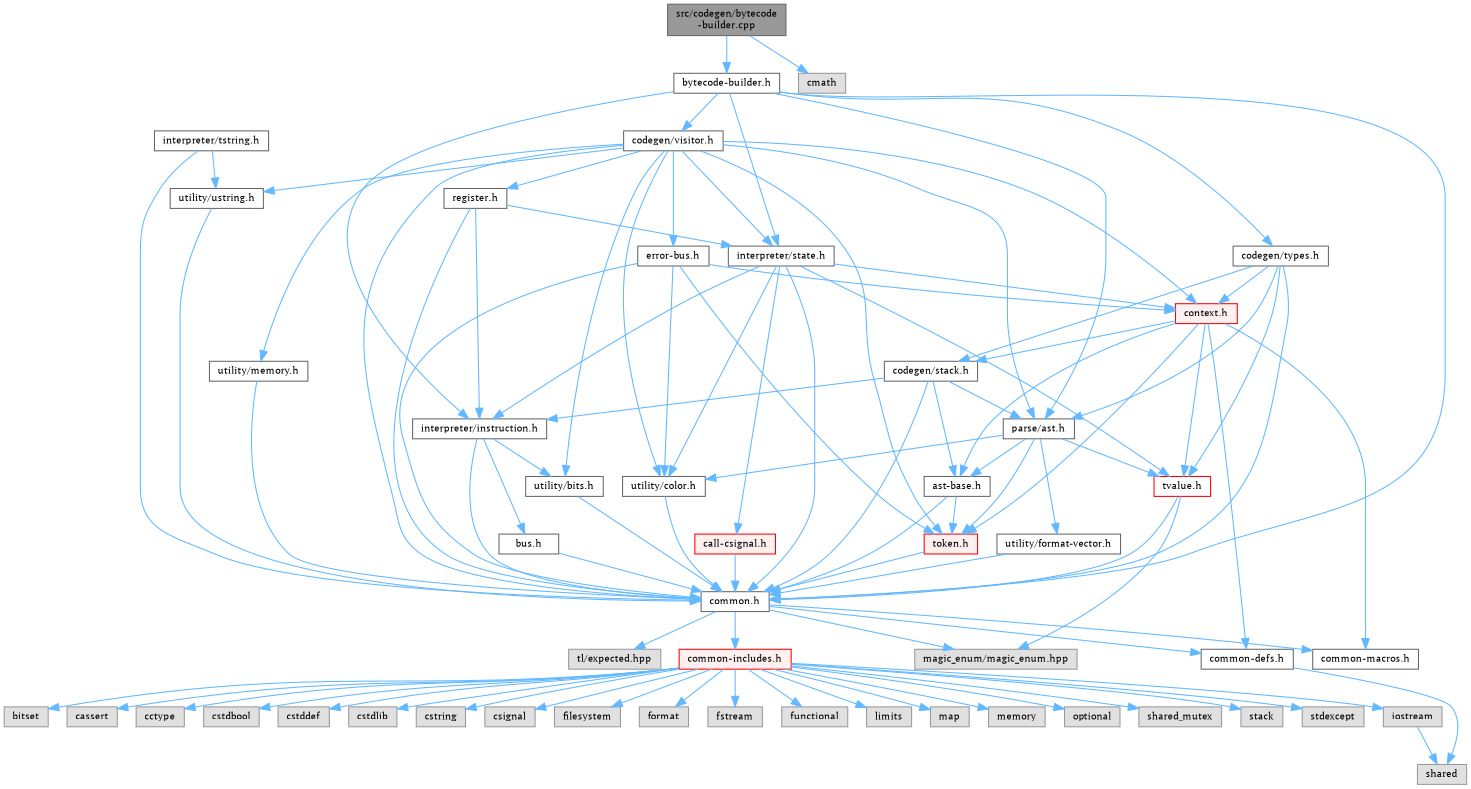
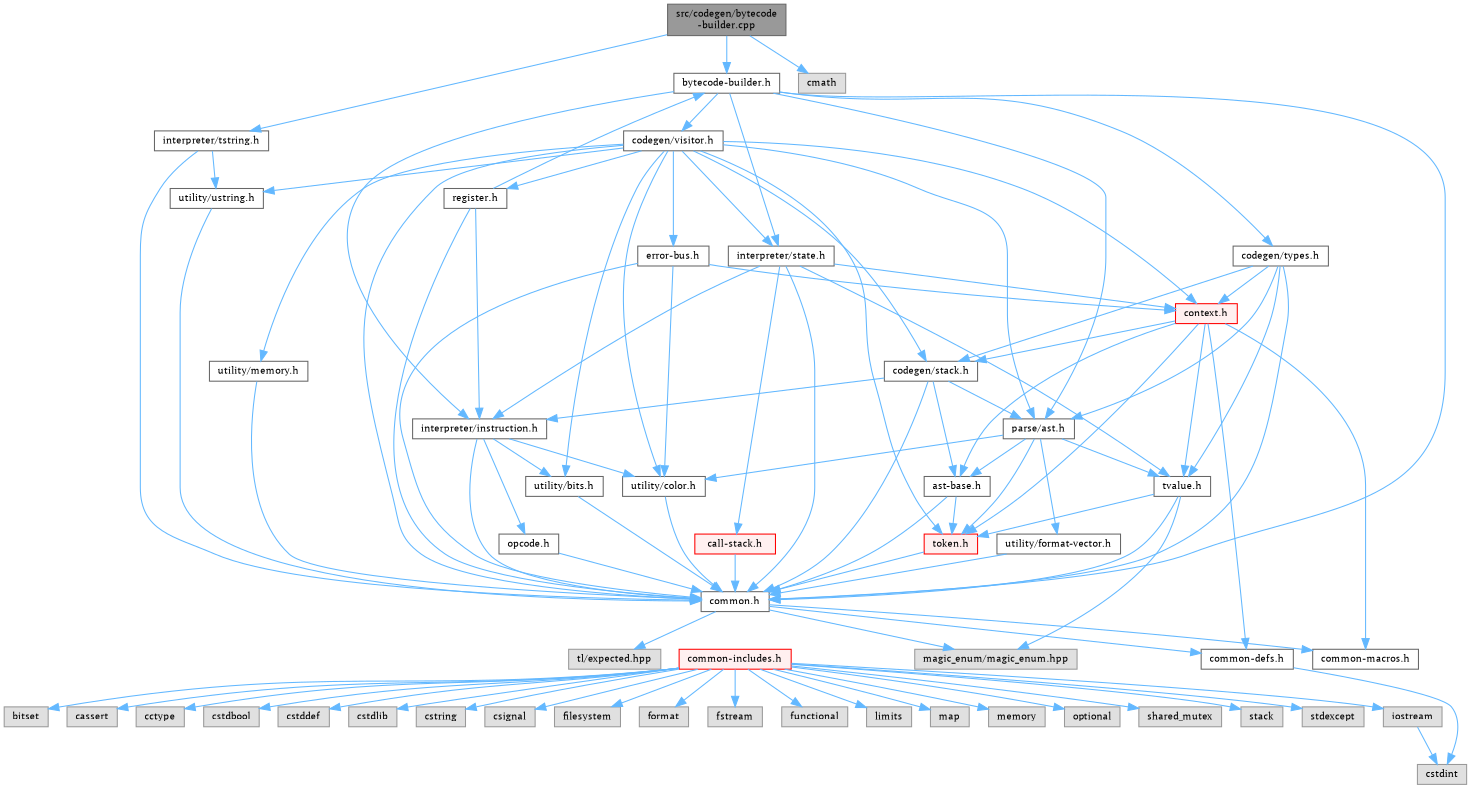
edge "src/codegen/bytecode -builder.cpp" -> "interpreter/tstring.h": added
edge "codegen/visitor.h" -> "codegen/stack.h": added
edge "register.h" -> "interpreter/state.h": now "register.h" -> "bytecode-builder.h"
edge "interpreter/state.h" -> "utility/color.h": now "interpreter/instruction.h" -> "utility/color.h"
edge "error-bus.h" -> "token.h": now "tvalue.h" -> "token.h"
node "tvalue.h": color red -> grey40
node "bus.h": label "bus.h" -> "opcode.h"
node "call-csignal.h": label "call-csignal.h" -> "call-stack.h"
edge "common.h" -> "common-includes.h": removed
node "shared": label "shared" -> "cstdint"
